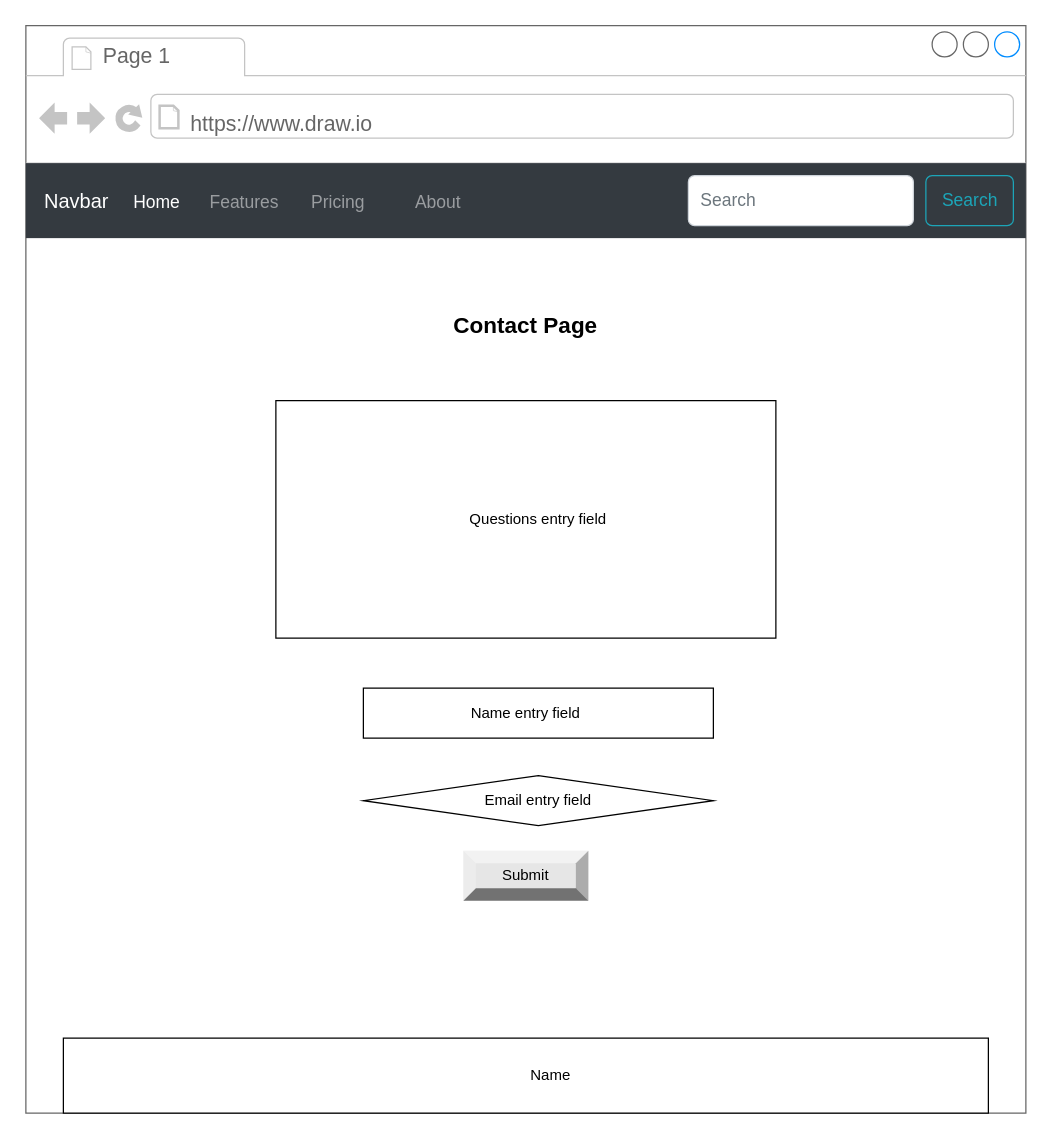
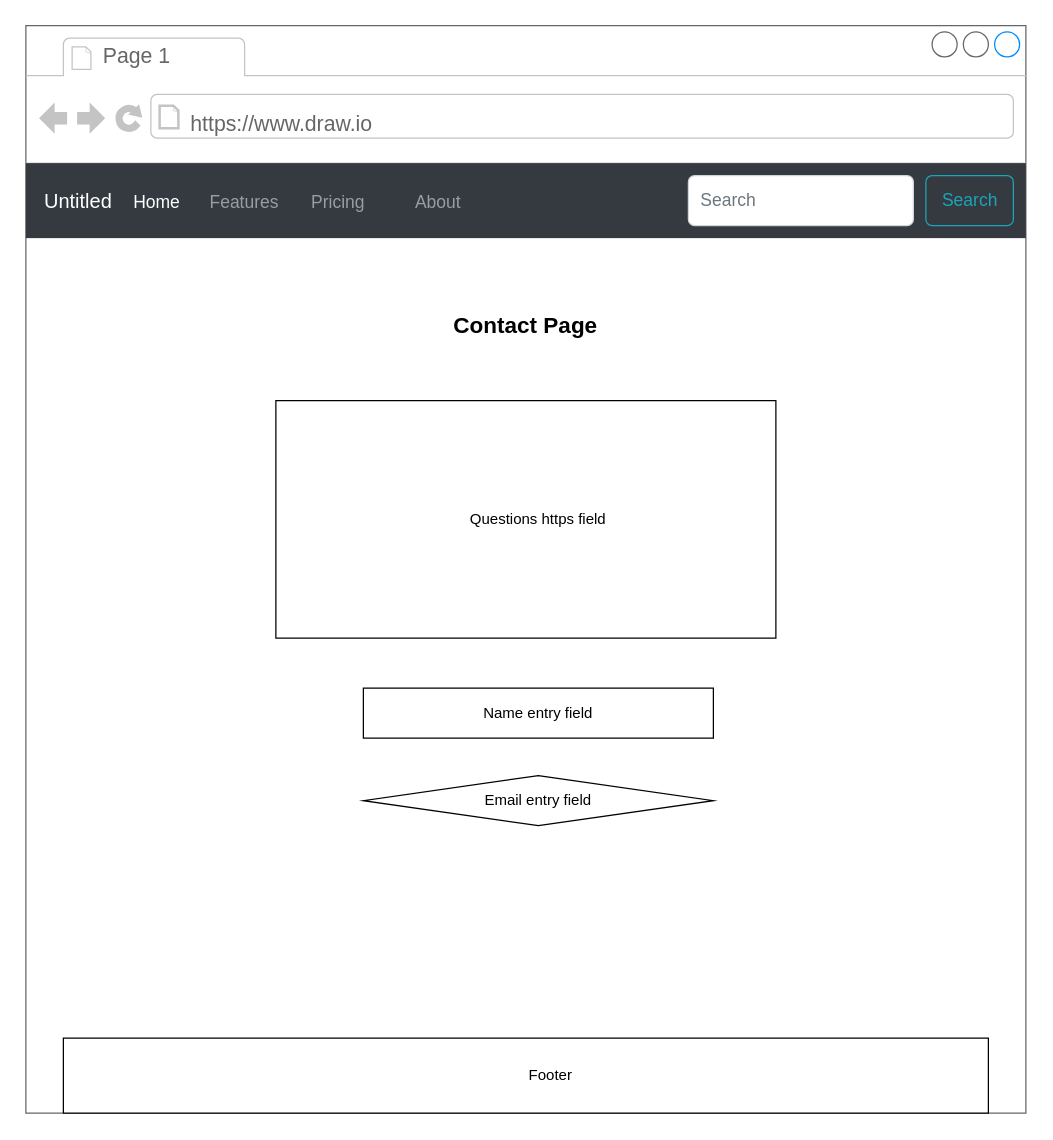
node "Navbar": label "Navbar" -> "Untitled"
node "Questions entry field": label "Questions entry field" -> "Questions https field"
node "Name entry field": moved (526, 713) -> (538, 713)
node "Submit": removed
node "Name": label "Name" -> "Footer"
